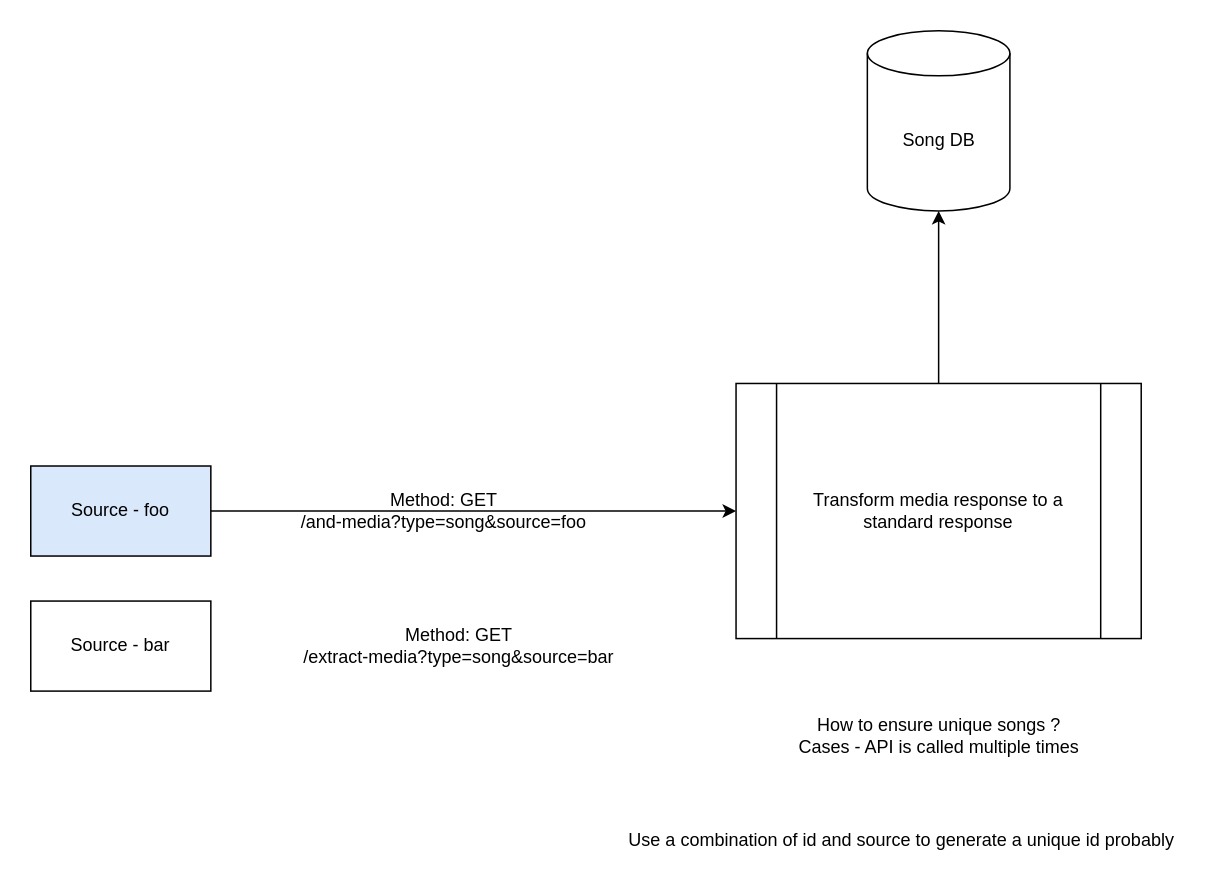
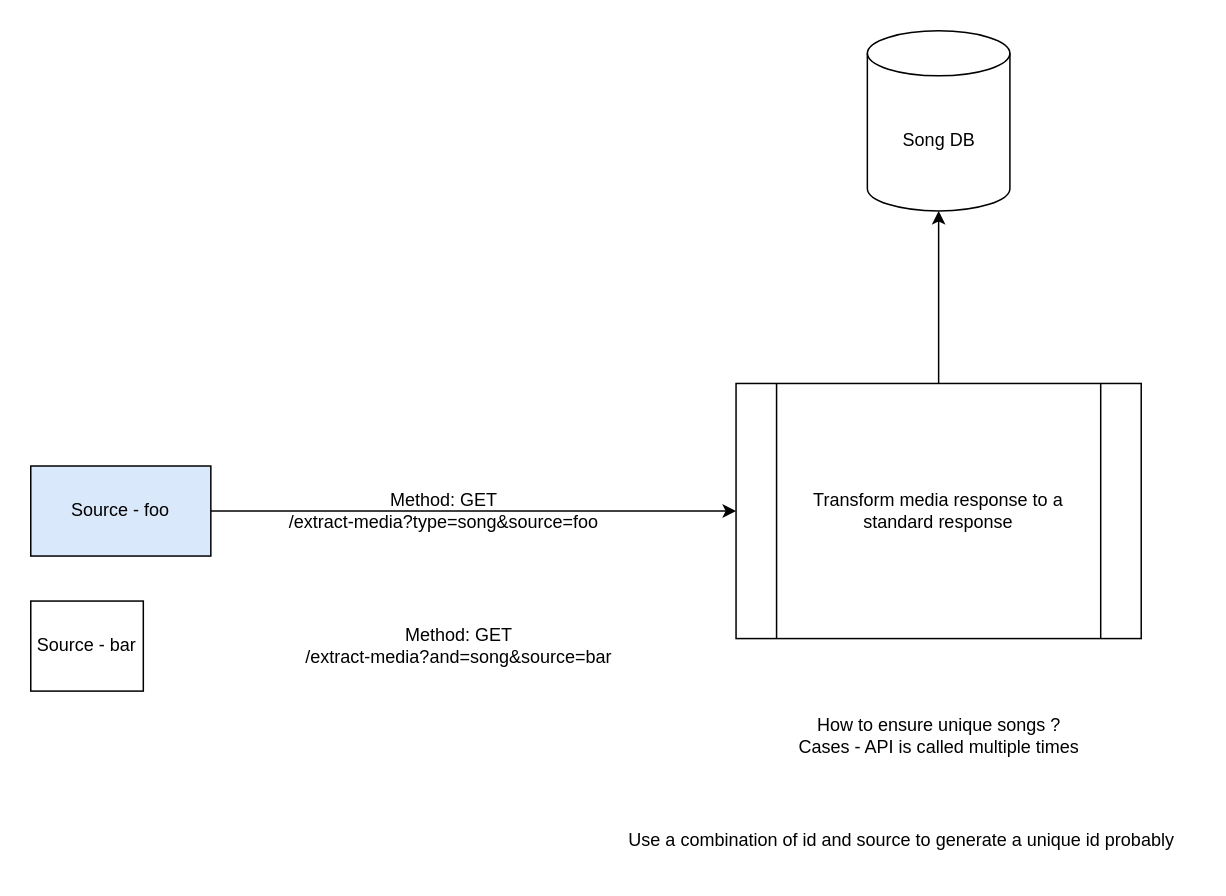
node "Method: GET /and-media?type=song&source=foo": label "Method: GET /and-media?type=song&source=foo" -> "Method: GET /extract-media?type=song&source=foo"
node "Source - bar": size 180x90 -> 113x90
node "Method: GET /extract-media?type=song&source=bar": label "Method: GET /extract-media?type=song&source=bar" -> "Method: GET /extract-media?and=song&source=bar"
